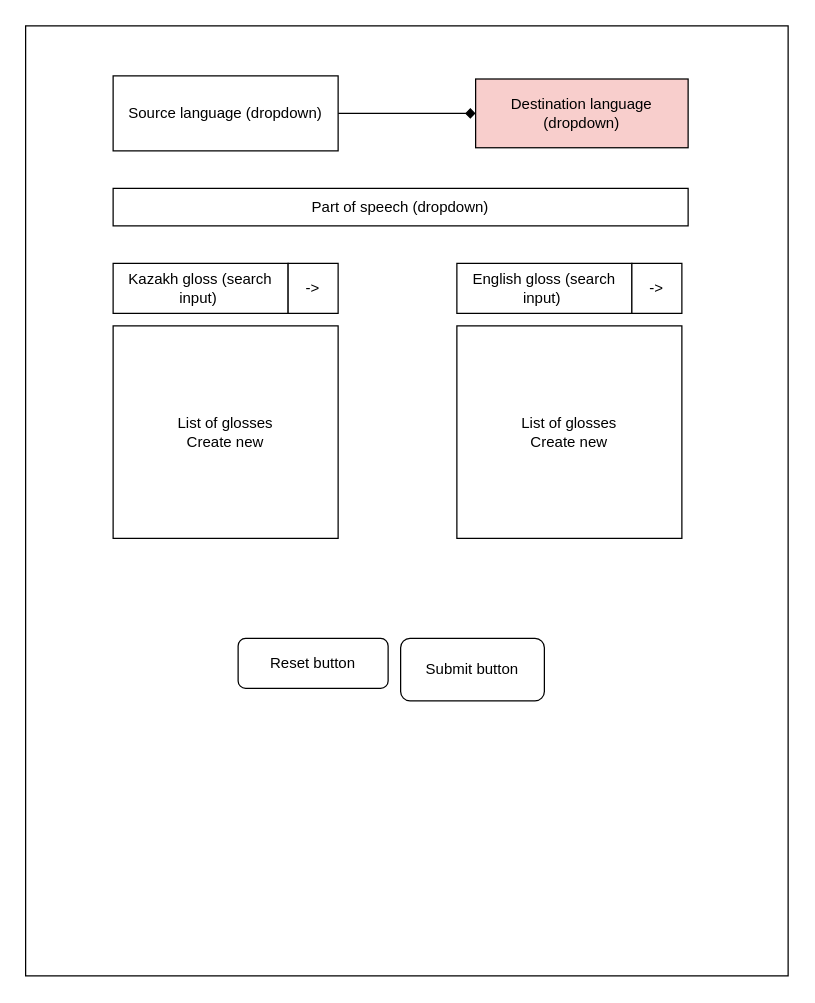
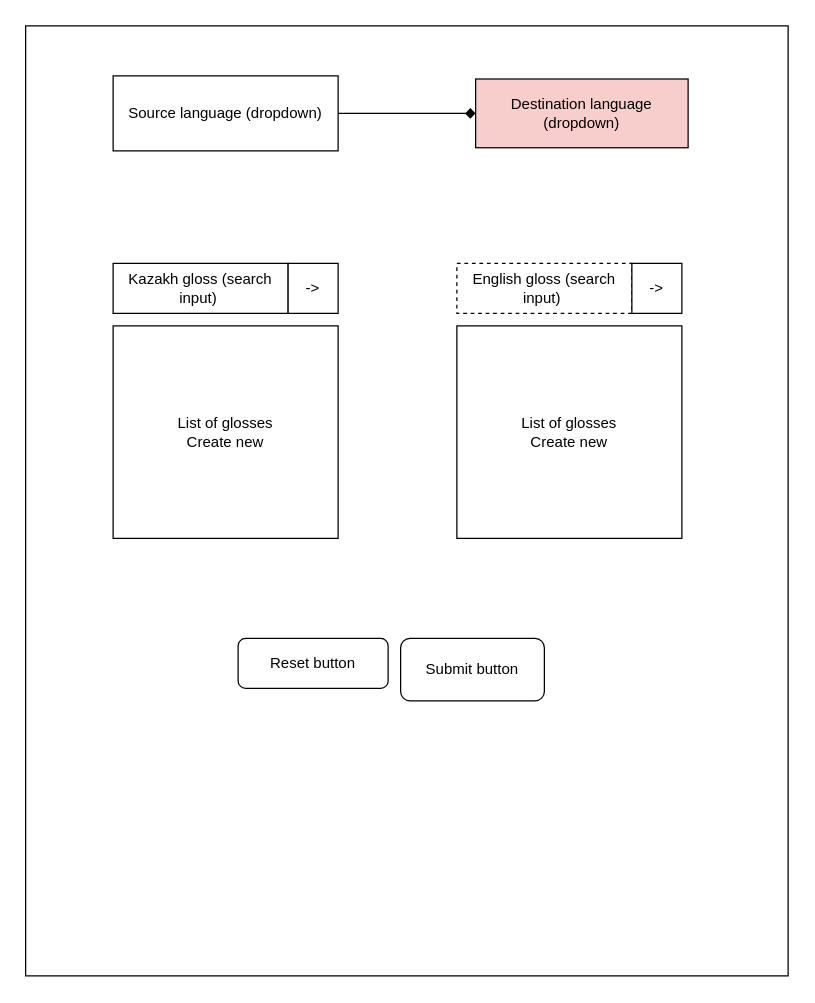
node "Part of speech (dropdown)": removed
node "English gloss (search input)": style solid -> dashed
